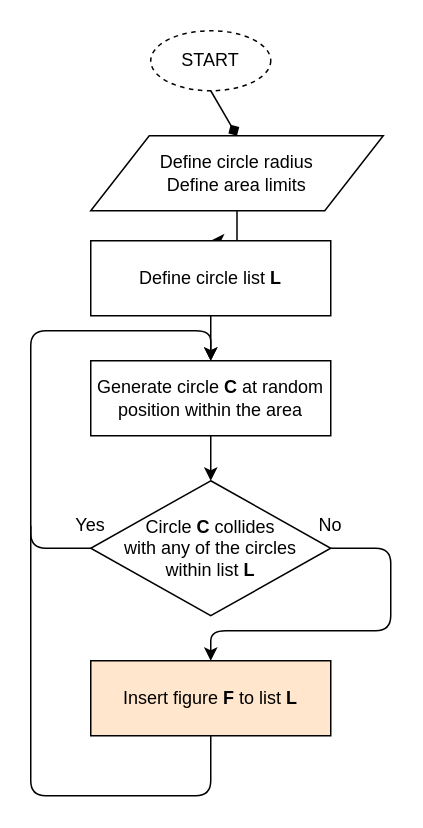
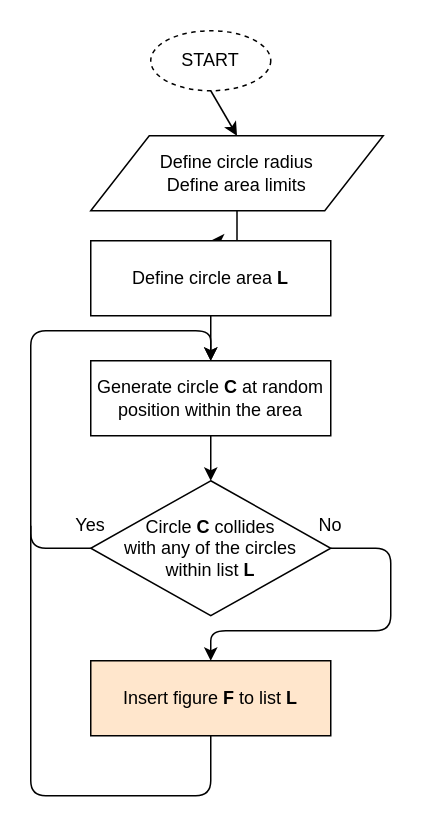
edge "START" -> "Define circle radius Define area limits": arrowhead diamond -> classic
node "Define circle list L": label "Define circle list L" -> "Define circle area L"
